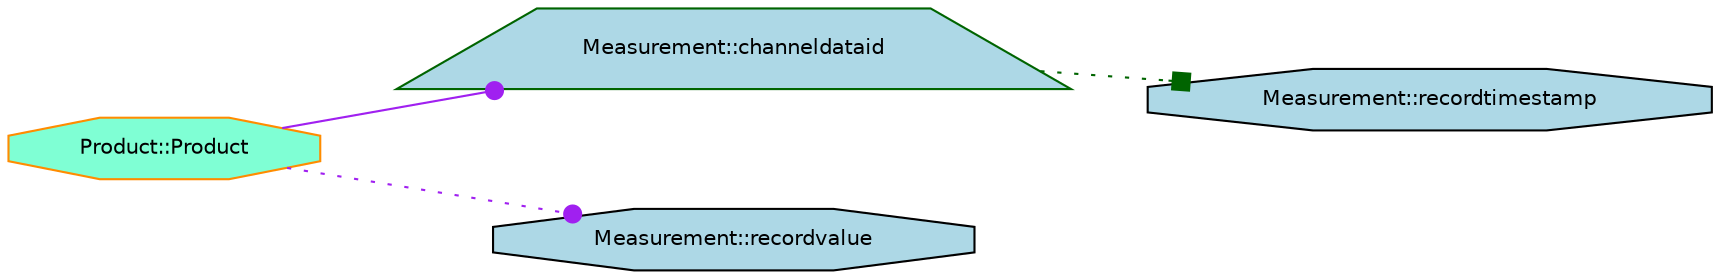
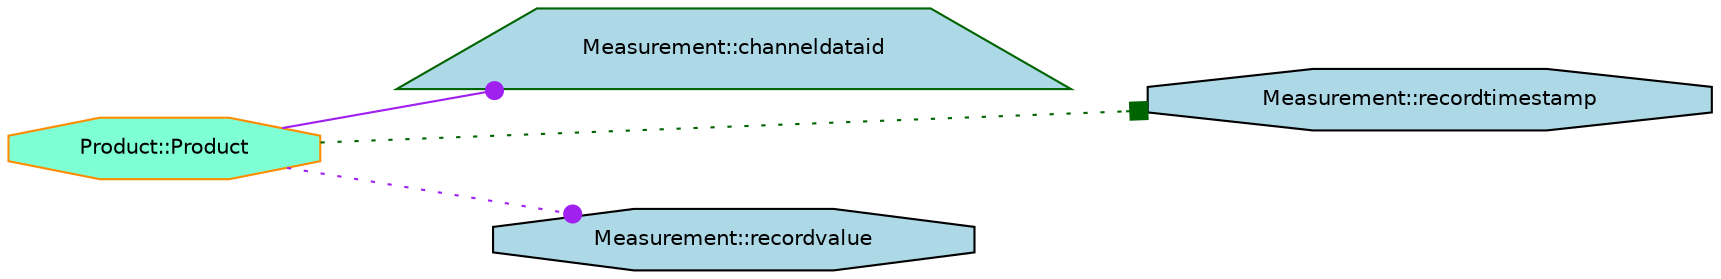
edge "Measurement::channeldataid" -> "Measurement::recordtimestamp": now "Product::Product" -> "Measurement::recordtimestamp"
